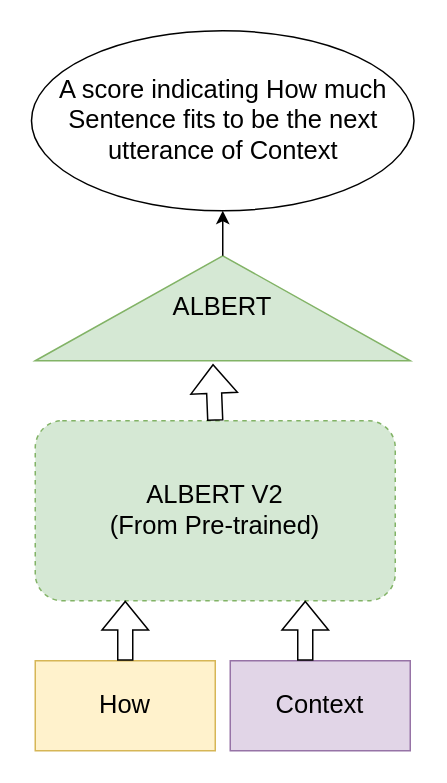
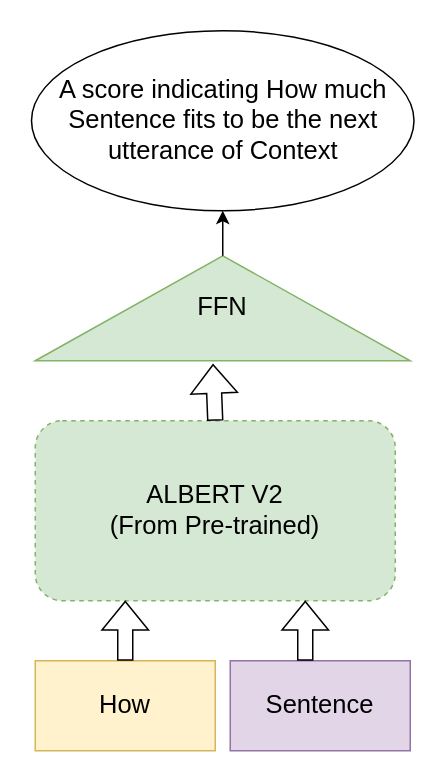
node "ALBERT": label "ALBERT" -> "FFN"
node "Context": label "Context" -> "Sentence"
